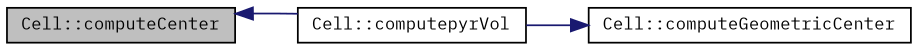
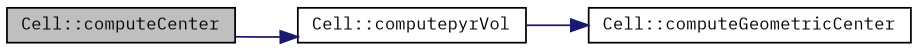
edge "Cell::computepyrVol" -> "Cell::computeCenter": reversed
